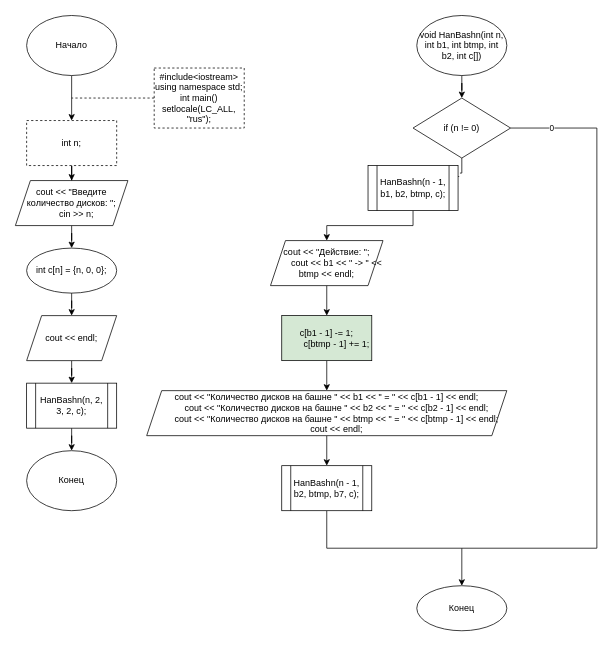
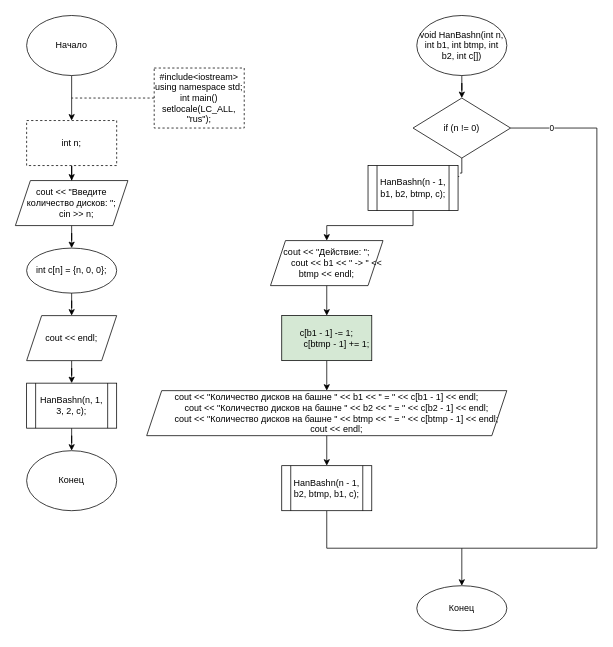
node "HanBashn(n, 2, 3, 2, c);": label "HanBashn(n, 2, 3, 2, c);" -> "HanBashn(n, 1, 3, 2, c);"
node "HanBashn(n - 1, b2, btmp, b7, c);": label "HanBashn(n - 1, b2, btmp, b7, c);" -> "HanBashn(n - 1, b2, btmp, b1, c);"
